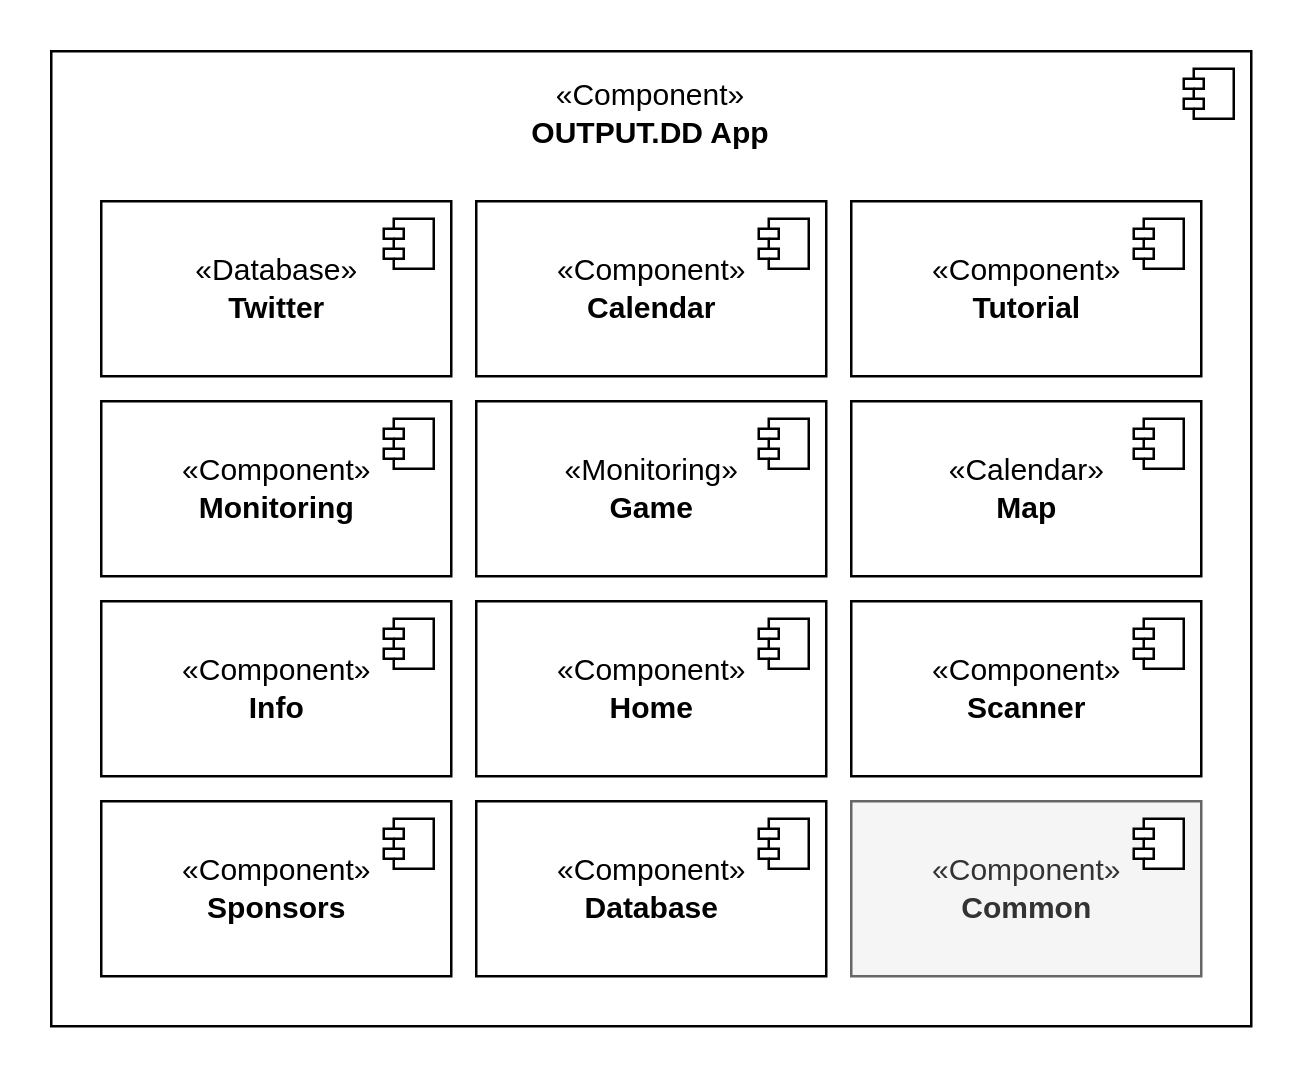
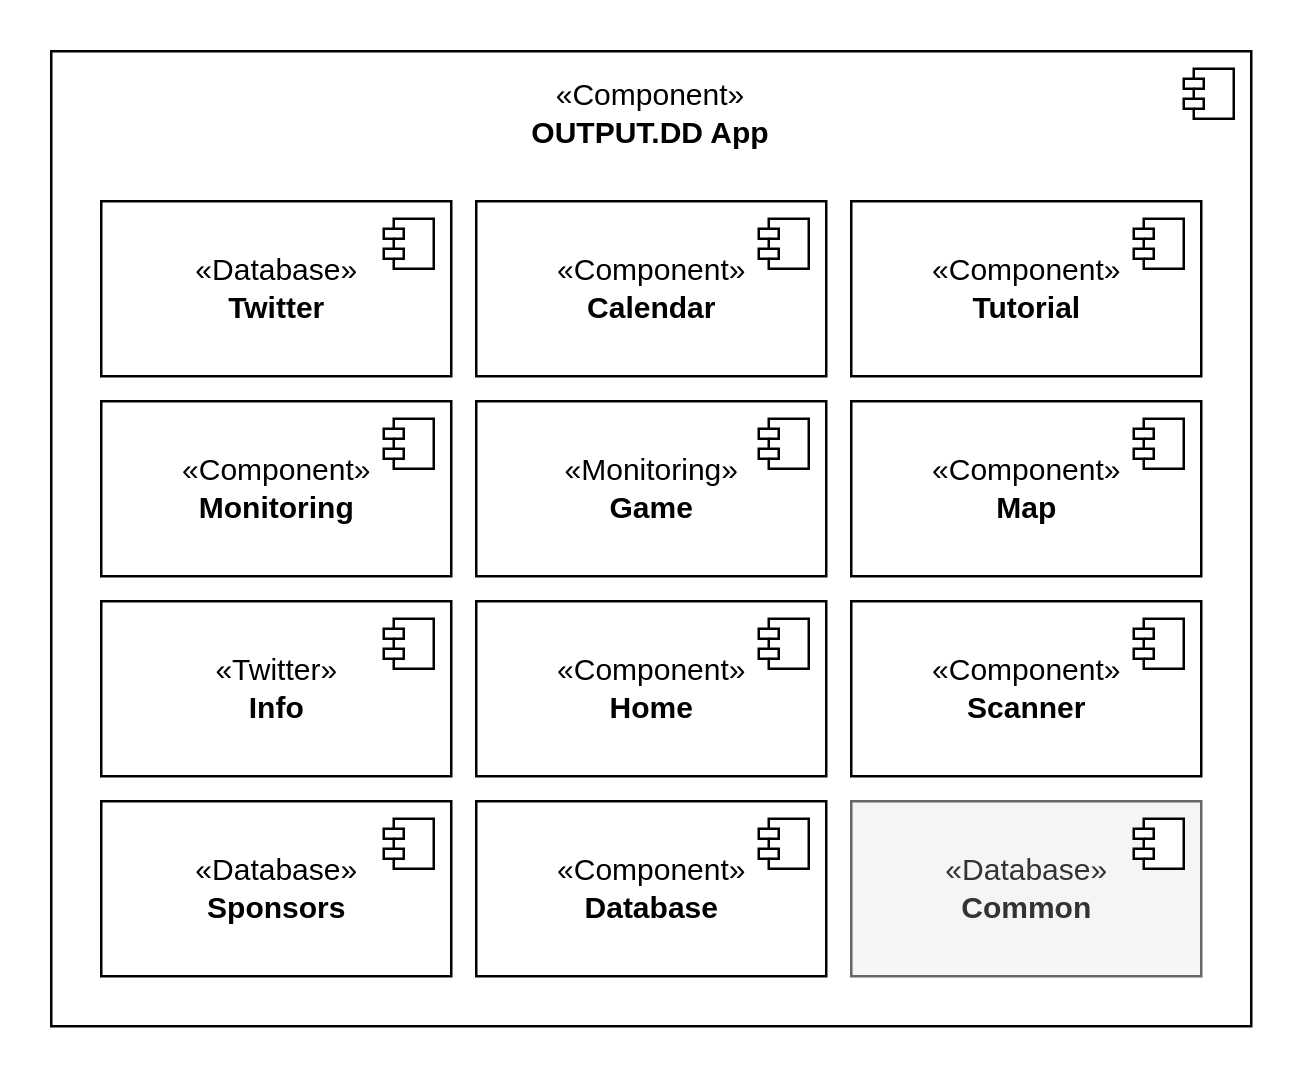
node "«Calendar» Map": label "«Calendar» Map" -> "«Component» Map"
node "«Component» Info": label "«Component» Info" -> "«Twitter» Info"
node "«Component» Sponsors": label "«Component» Sponsors" -> "«Database» Sponsors"
node "«Component» Common": label "«Component» Common" -> "«Database» Common"
